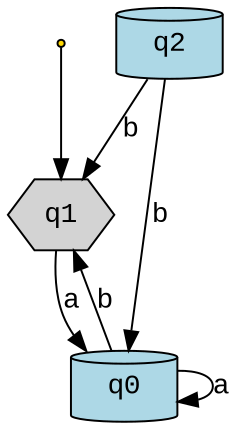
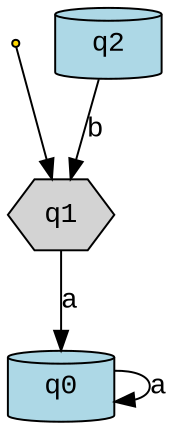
edge "q2" -> "q0": removed, label "b"
edge "q0" -> "q1": removed, label "b"
